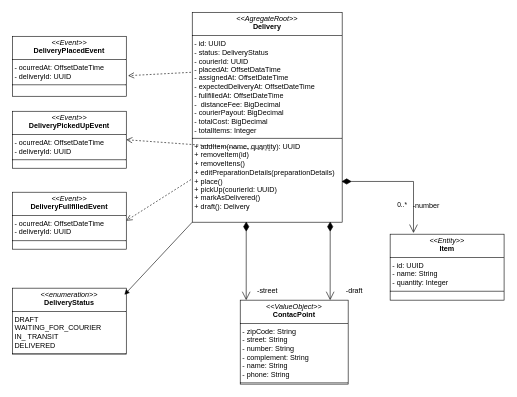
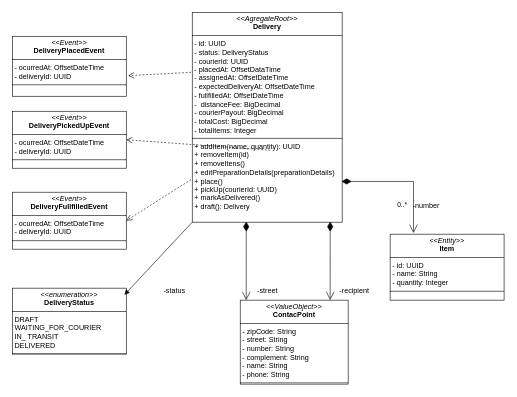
node "-status": added
node "-draft": label "-draft" -> "-recipient"
